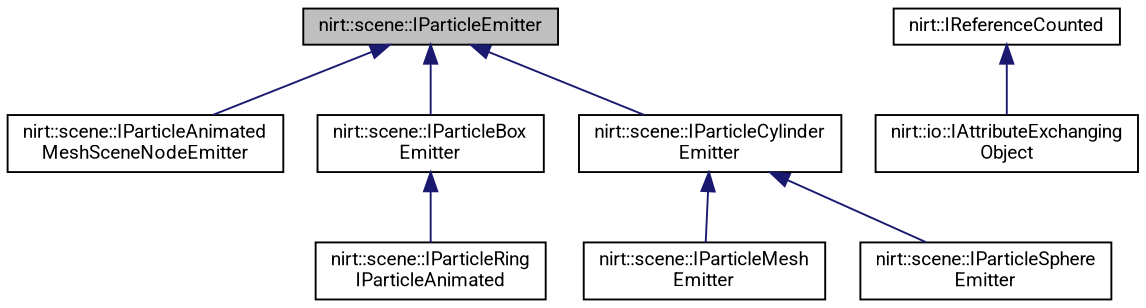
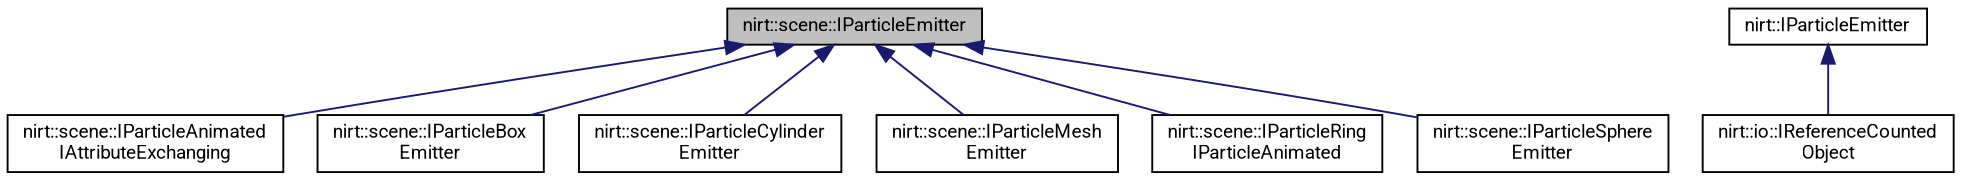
node "nirt::IReferenceCounted": label "nirt::IReferenceCounted" -> "nirt::IParticleEmitter"
node "nirt::scene::IParticleAnimated MeshSceneNodeEmitter": label "nirt::scene::IParticleAnimated MeshSceneNodeEmitter" -> "nirt::scene::IParticleAnimated IAttributeExchanging"
node "nirt::io::IAttributeExchanging Object": label "nirt::io::IAttributeExchanging Object" -> "nirt::io::IReferenceCounted Object"
edge "nirt::scene::IParticleSphere Emitter" -> "nirt::scene::IParticleCylinder Emitter": now "nirt::scene::IParticleSphere Emitter" -> "nirt::scene::IParticleEmitter"
edge "nirt::scene::IParticleRing IParticleAnimated" -> "nirt::scene::IParticleBox Emitter": now "nirt::scene::IParticleRing IParticleAnimated" -> "nirt::scene::IParticleEmitter"
edge "nirt::scene::IParticleMesh Emitter" -> "nirt::scene::IParticleCylinder Emitter": now "nirt::scene::IParticleMesh Emitter" -> "nirt::scene::IParticleEmitter"
